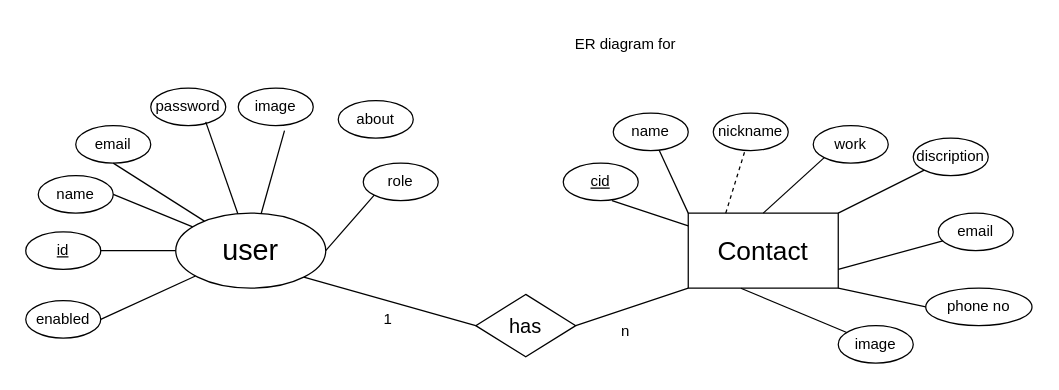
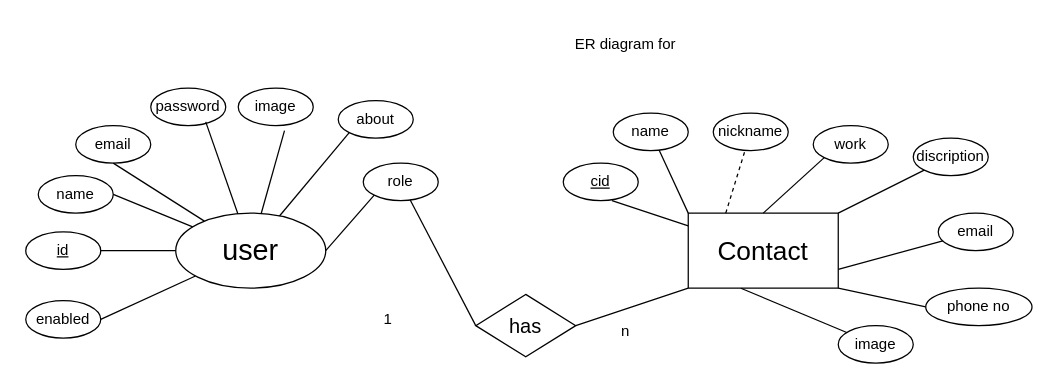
edge "about" -- "user": added
edge "user" -- "has": now "role" -- "has"
